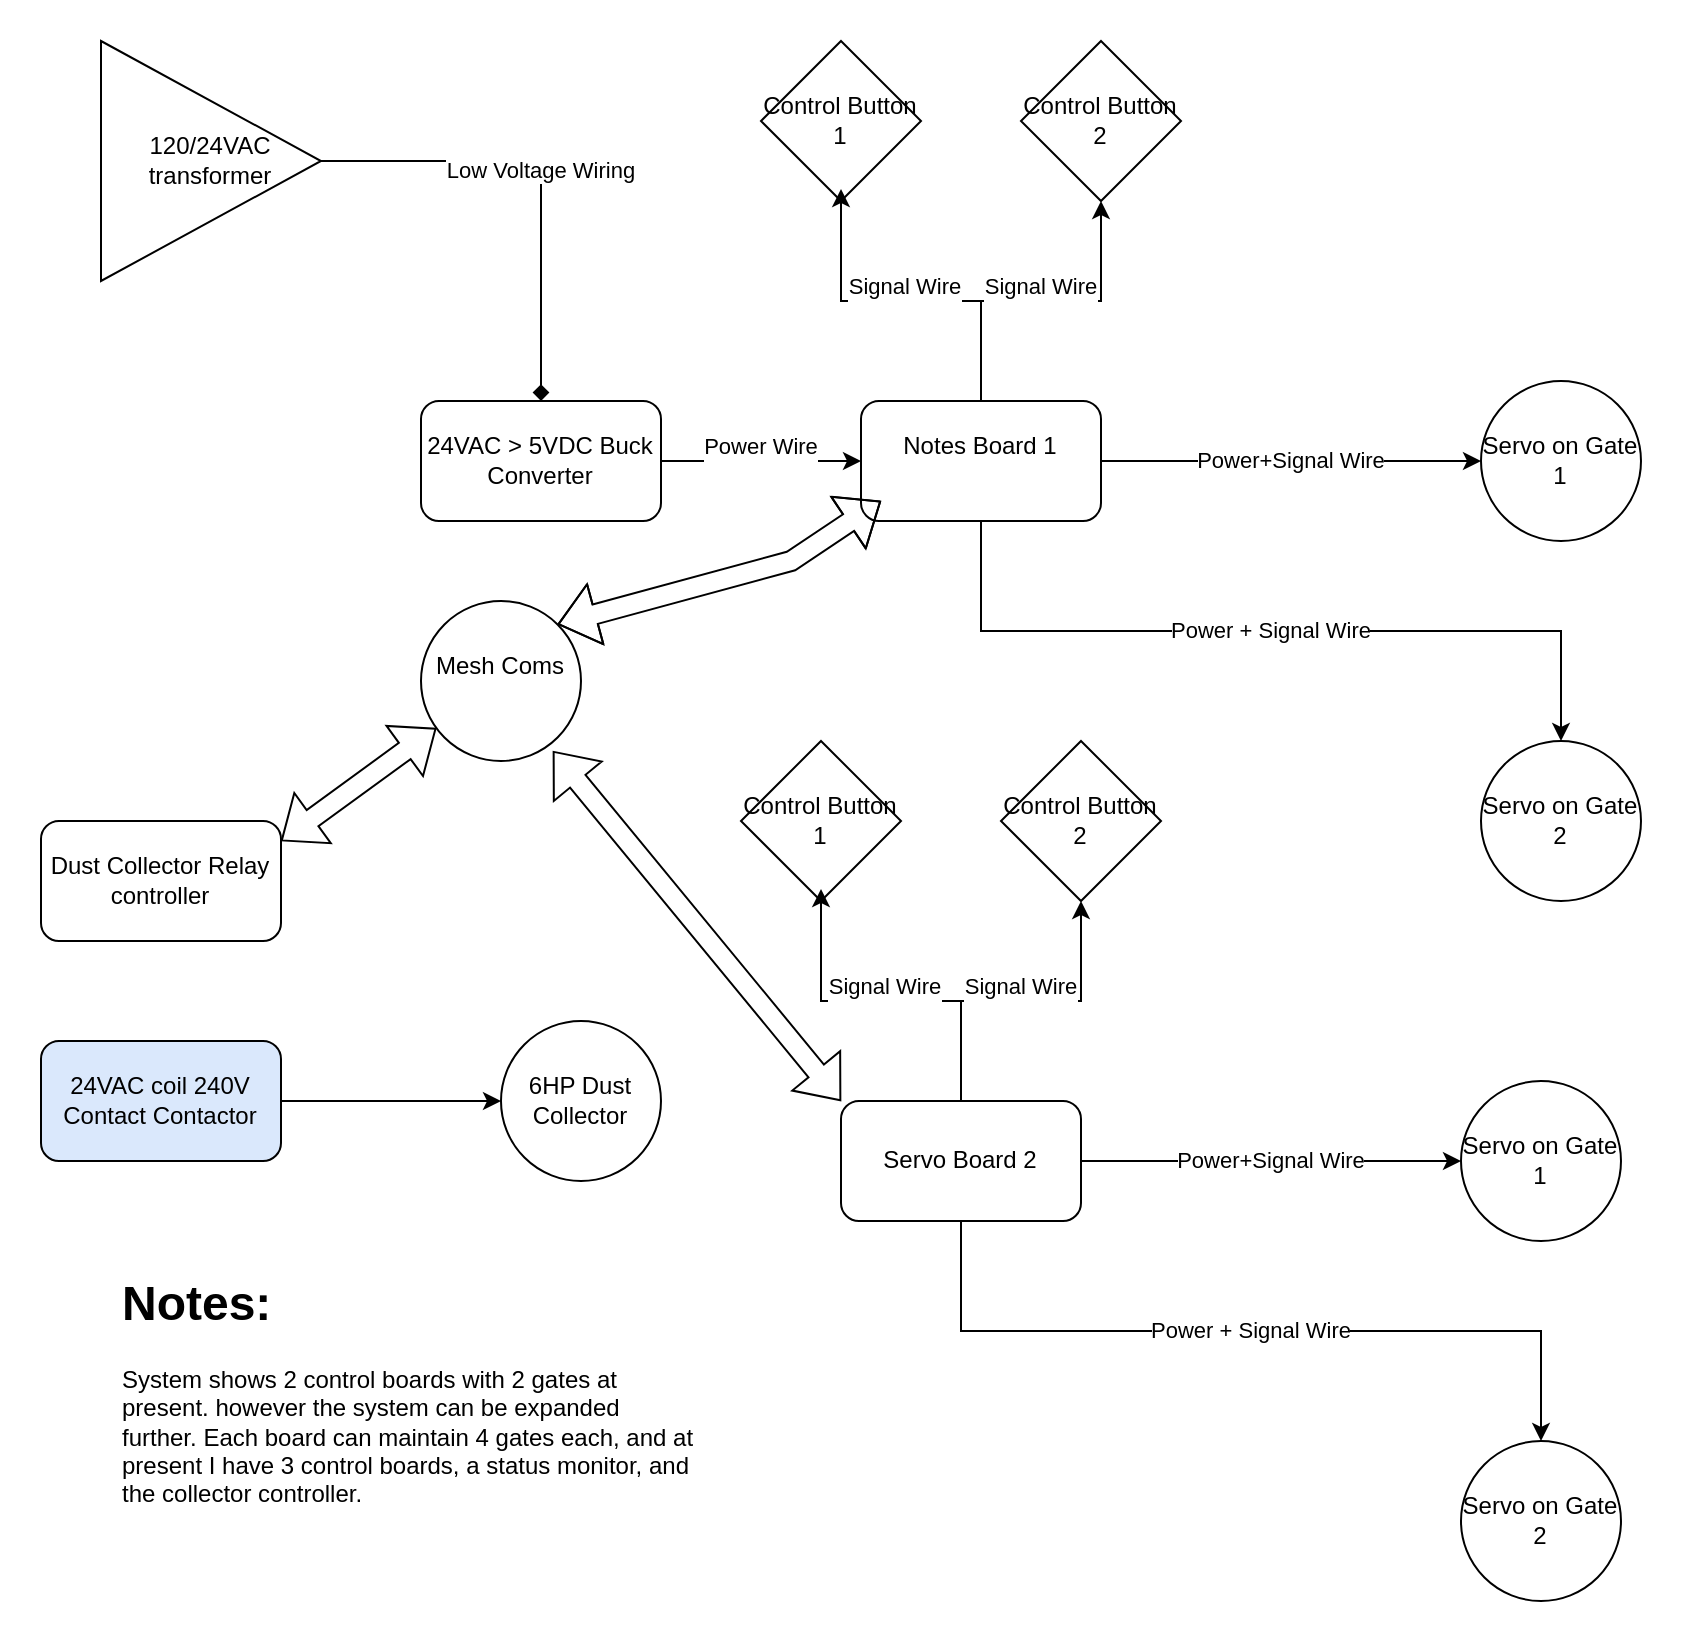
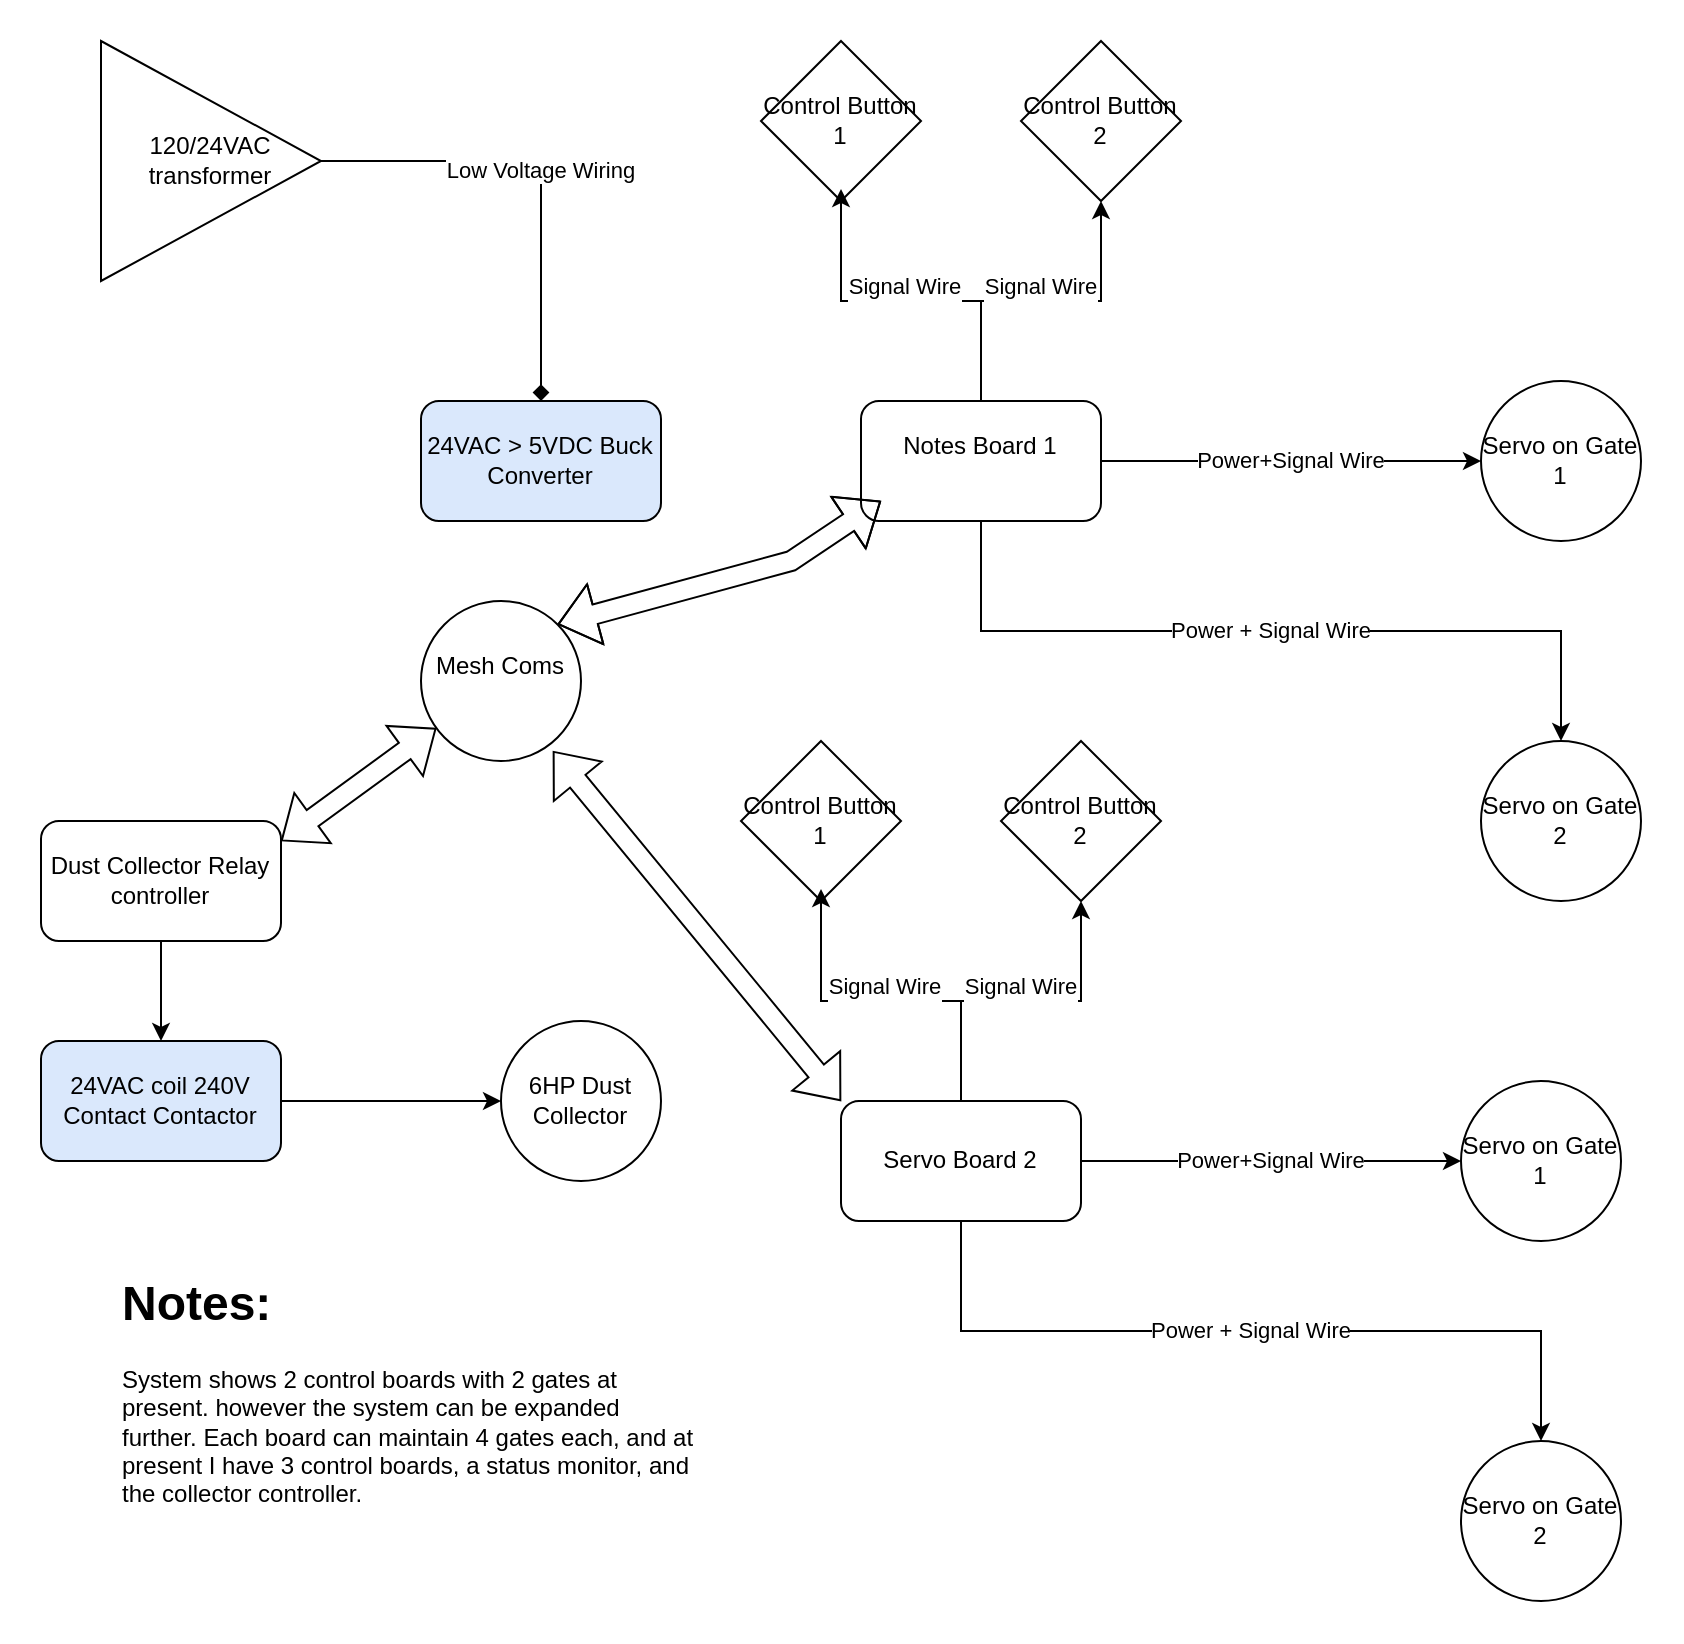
node "24VAC > 5VDC Buck Converter": fillcolor #ffffff -> #dae8fc
edge "24VAC > 5VDC Buck Converter" -> "Notes Board 1": removed, label "Power Wire"
edge "Dust Collector Relay controller" -> "24VAC coil 240V Contact Contactor": added
